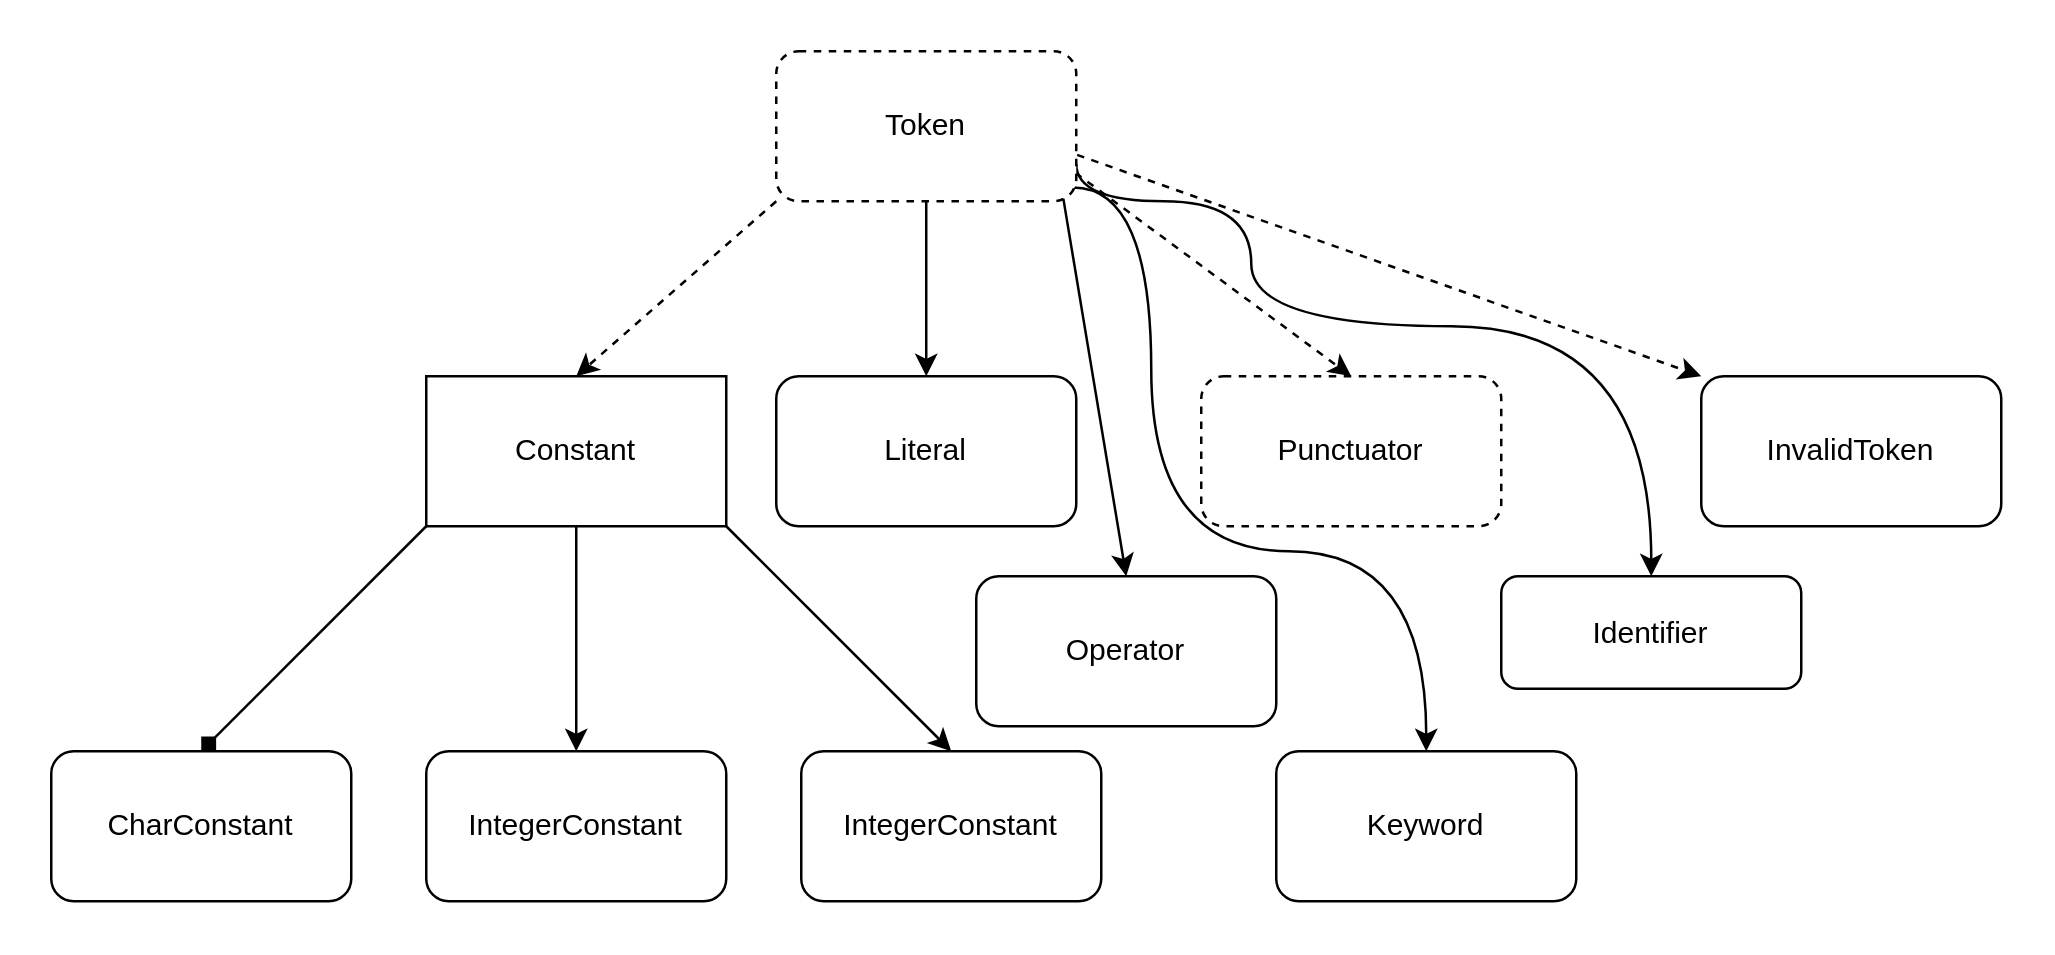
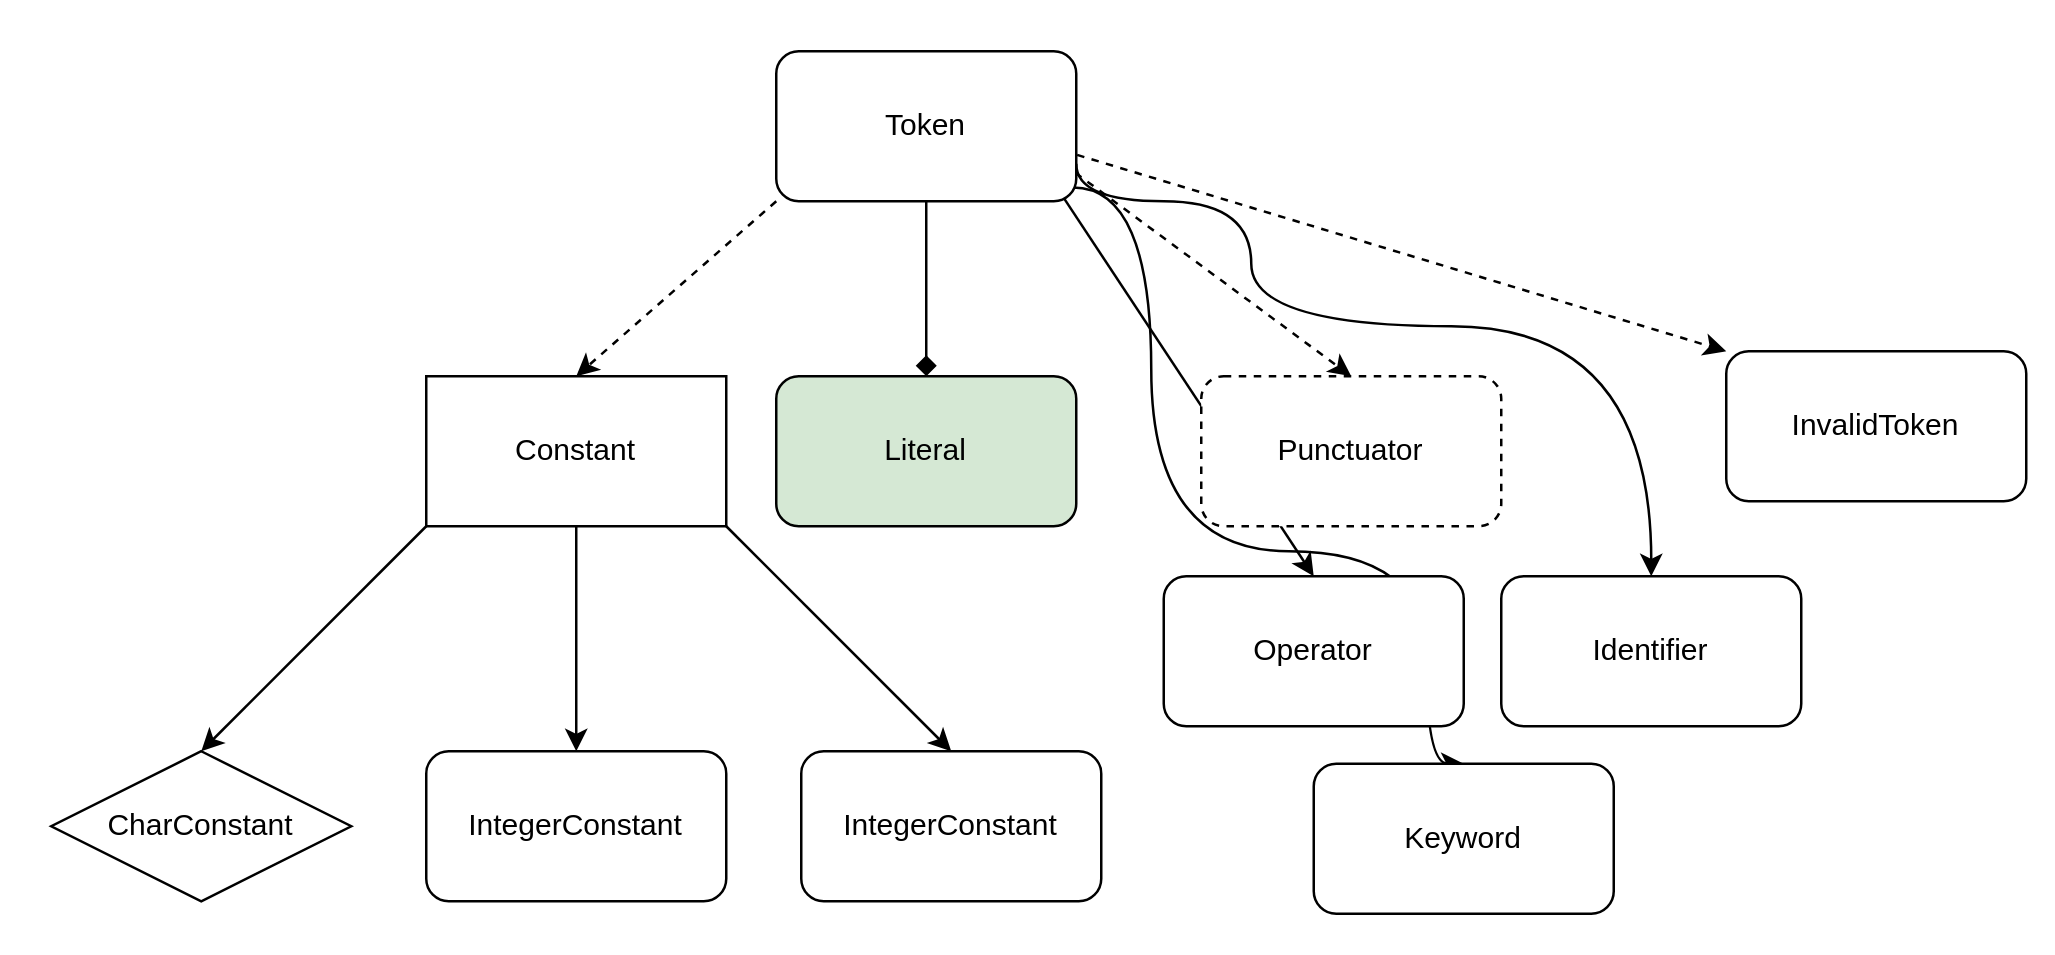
node "Token": style dashed -> solid
edge "Token" -> "Literal": arrowhead classic -> diamond
node "Literal": fillcolor #ffffff -> #d5e8d4
node "InvalidToken": moved (1851, 451) -> (1876, 426)
node "Identifier": size 300x113 -> 300x150
node "Operator": moved (1126, 651) -> (1314, 651)
edge "Constant" -> "CharConstant": arrowhead diamond -> classic
node "CharConstant": shape rounded rectangle -> diamond
node "Keyword": moved (1426, 826) -> (1464, 839)
